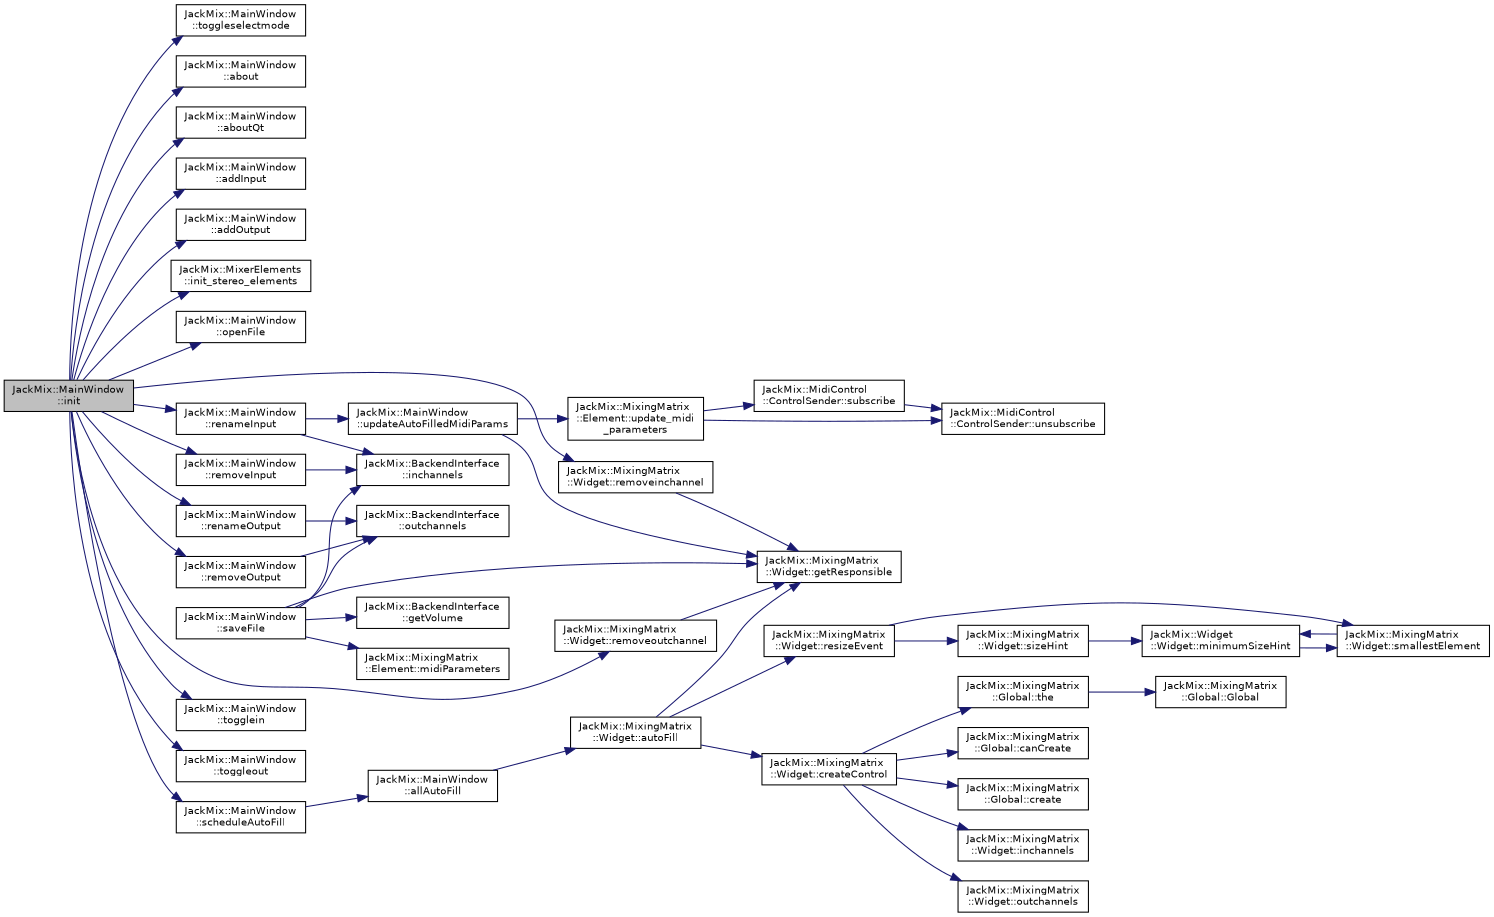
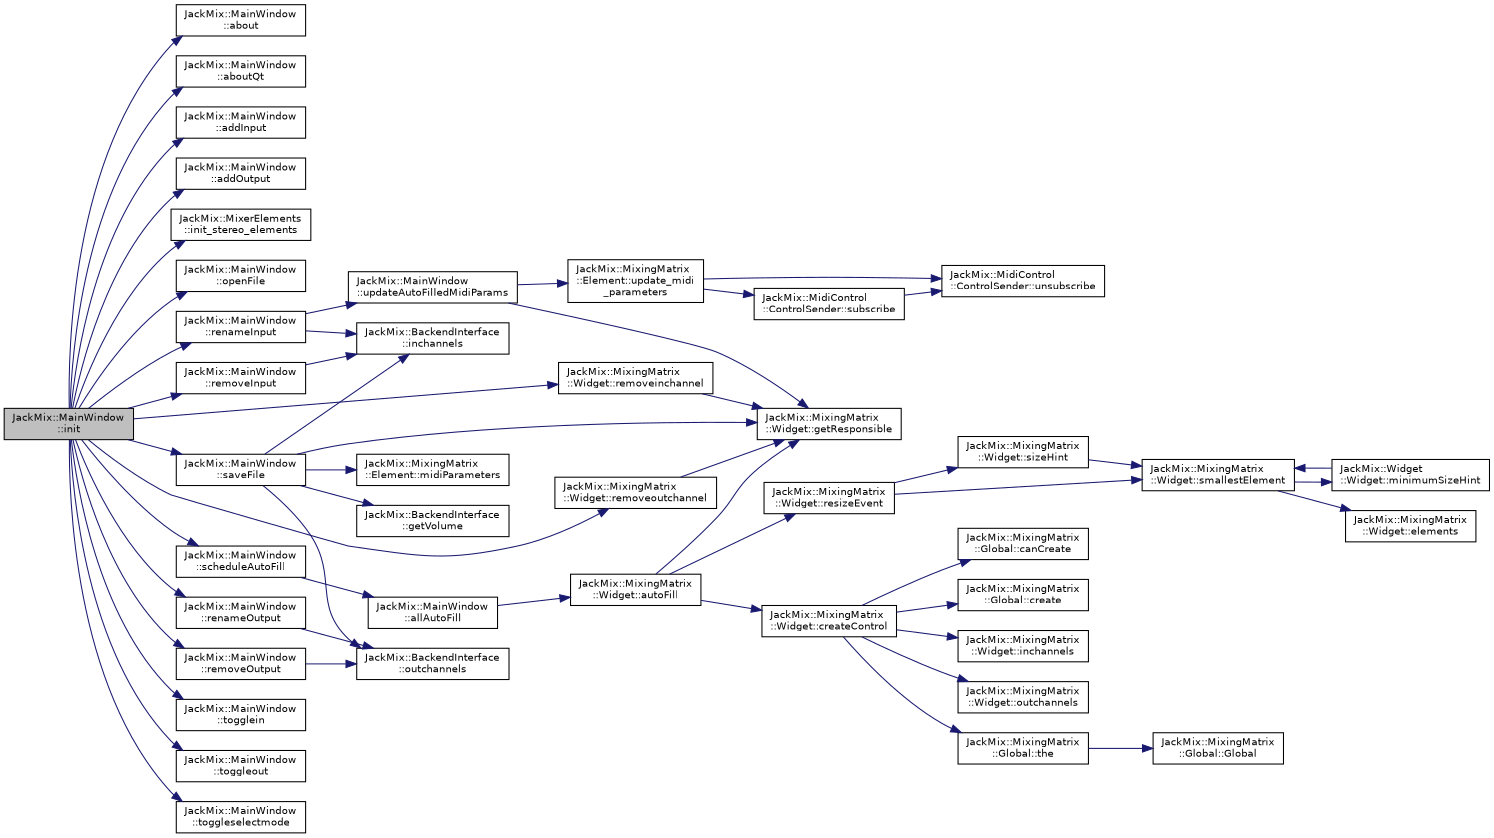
edge "JackMix::MainWindow ::init" -> "JackMix::MainWindow ::saveFile": added
node "JackMix::MixingMatrix ::Widget::elements": added
edge "JackMix::MixingMatrix ::Widget::sizeHint" -> "JackMix::Widget ::Widget::minimumSizeHint": now "JackMix::MixingMatrix ::Widget::sizeHint" -> "JackMix::MixingMatrix ::Widget::smallestElement"
